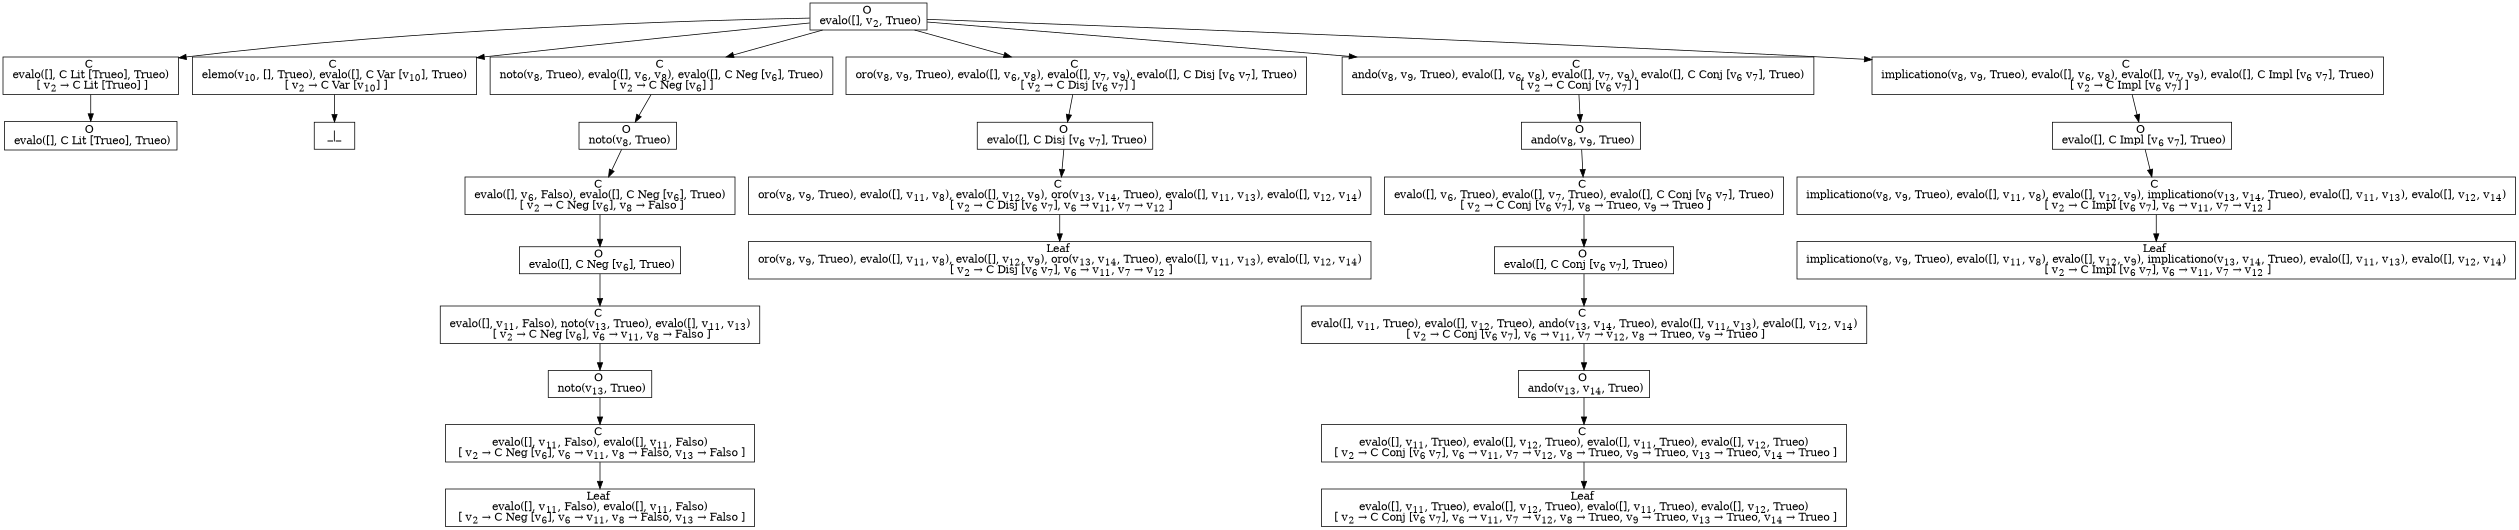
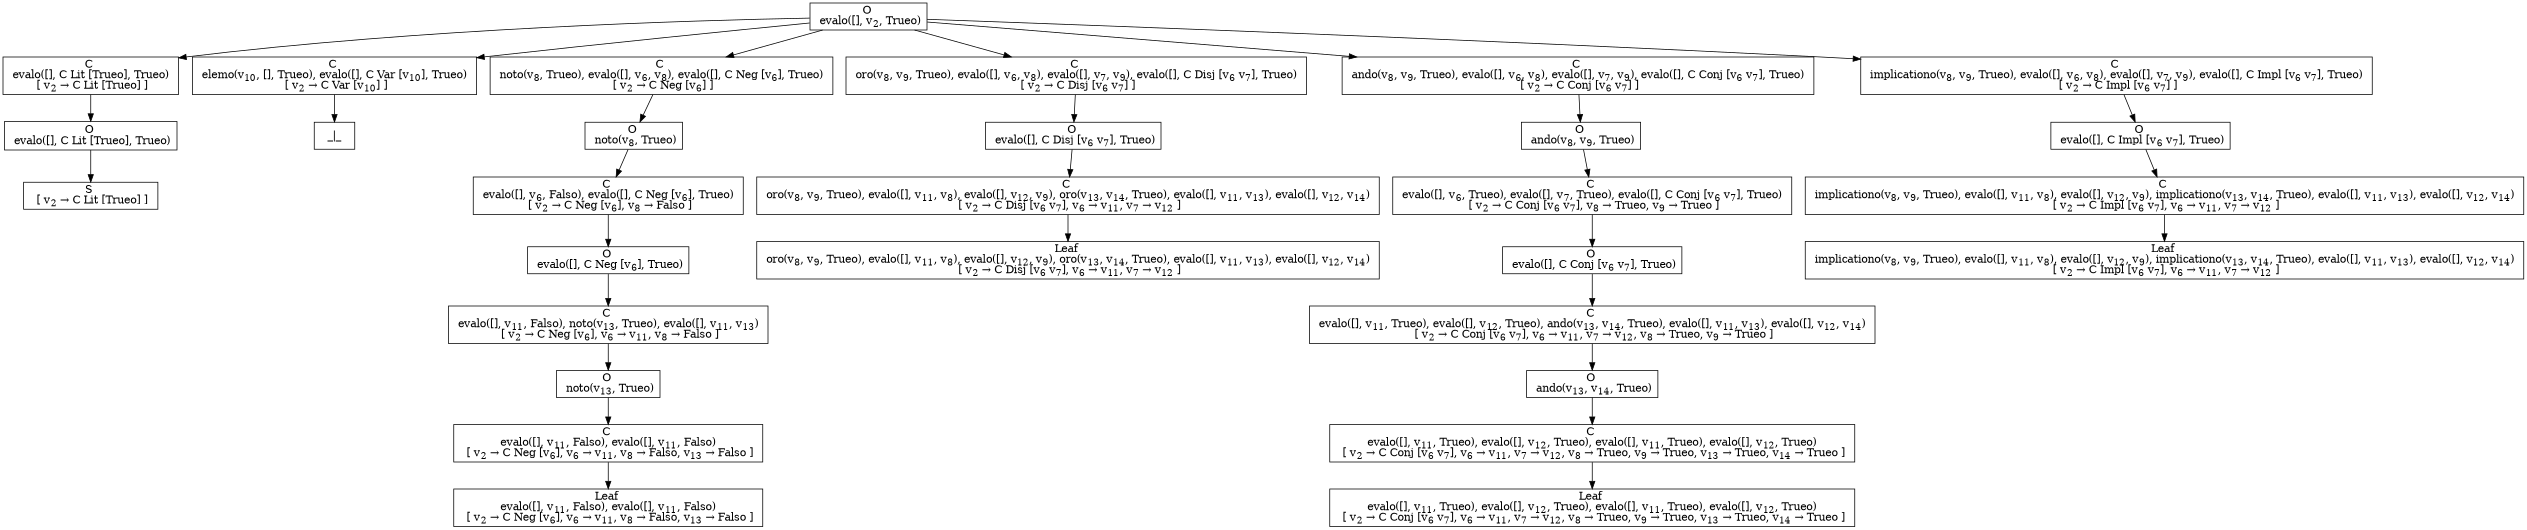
node "S": added
